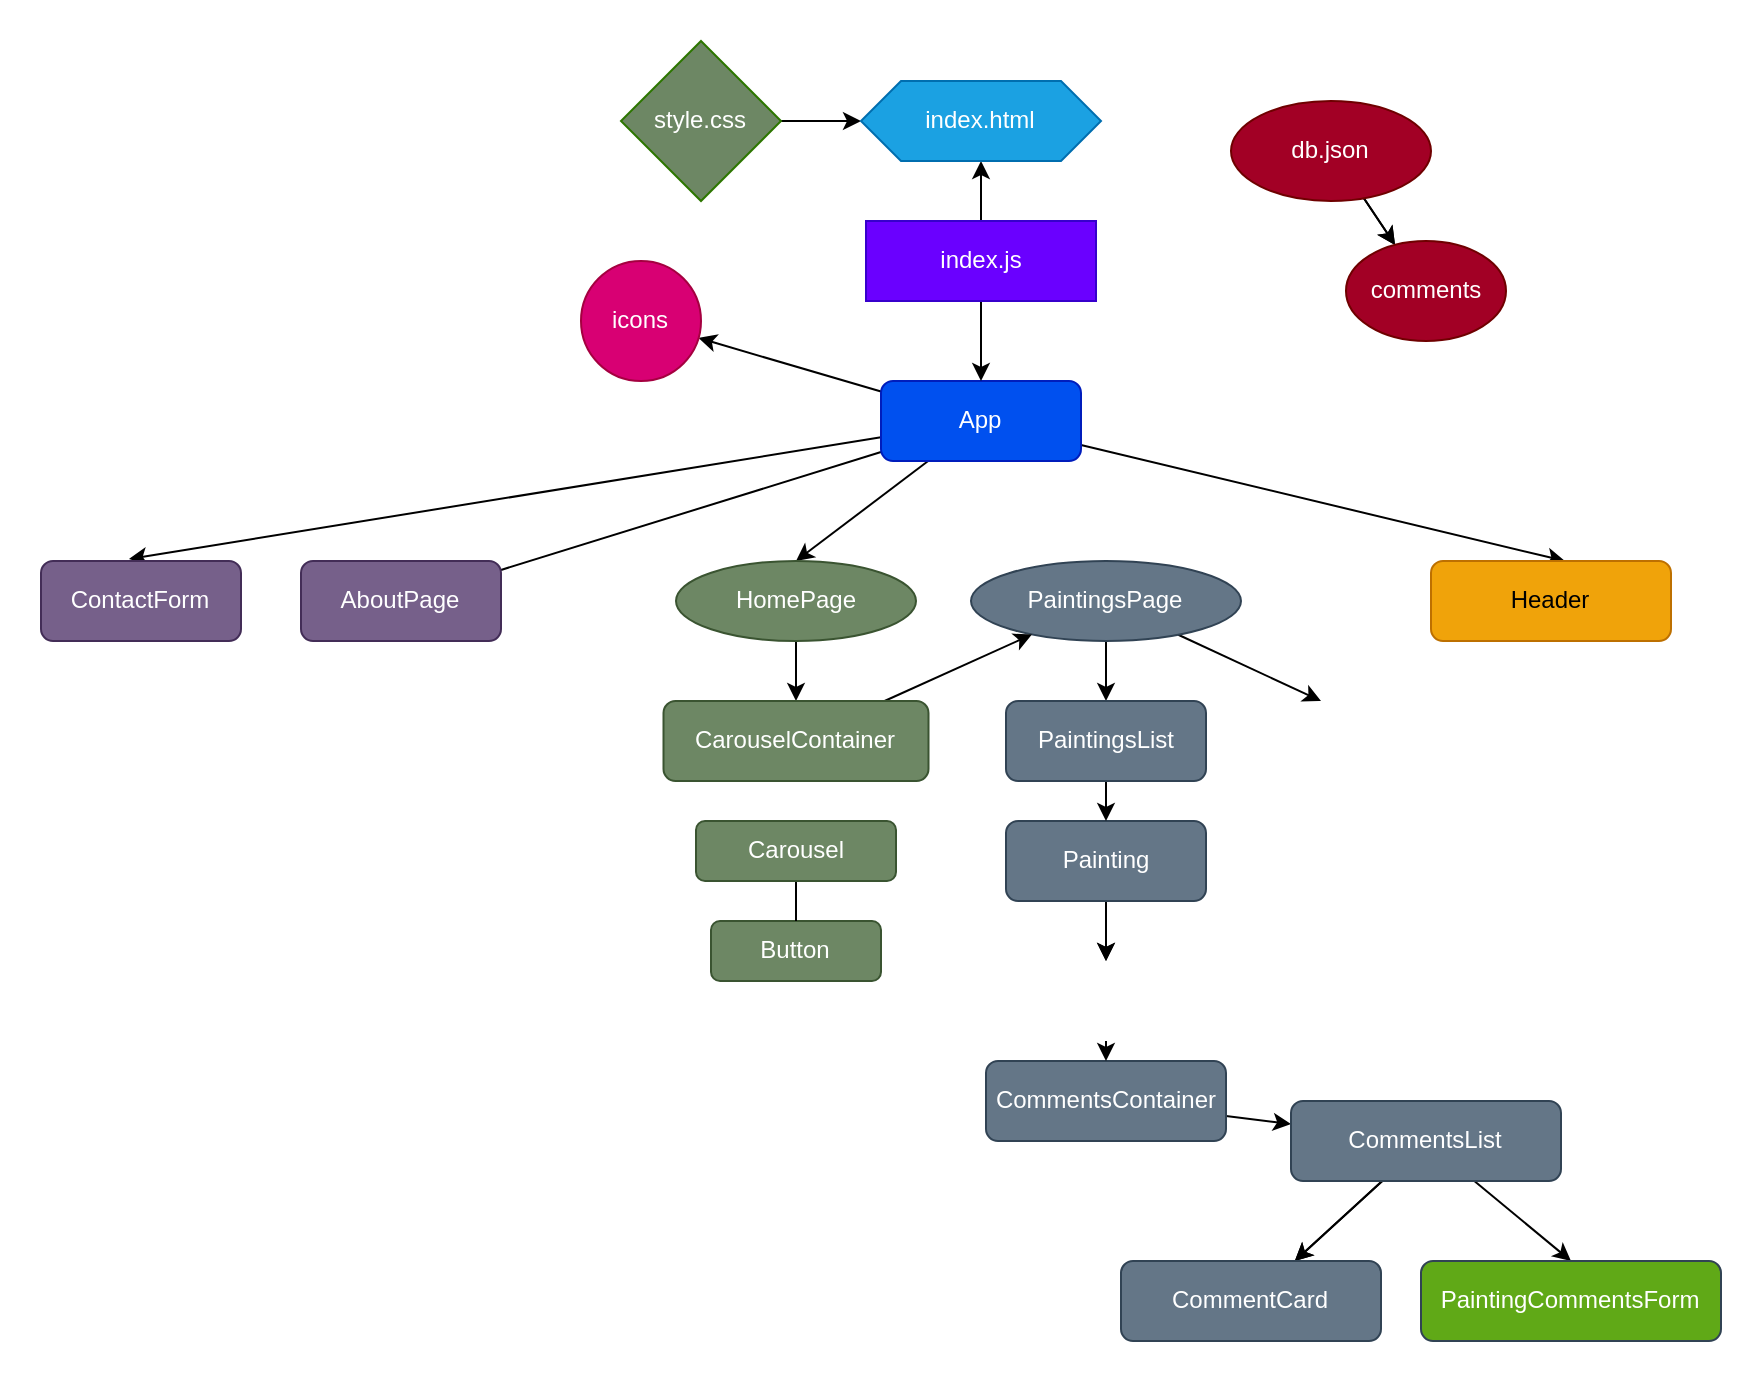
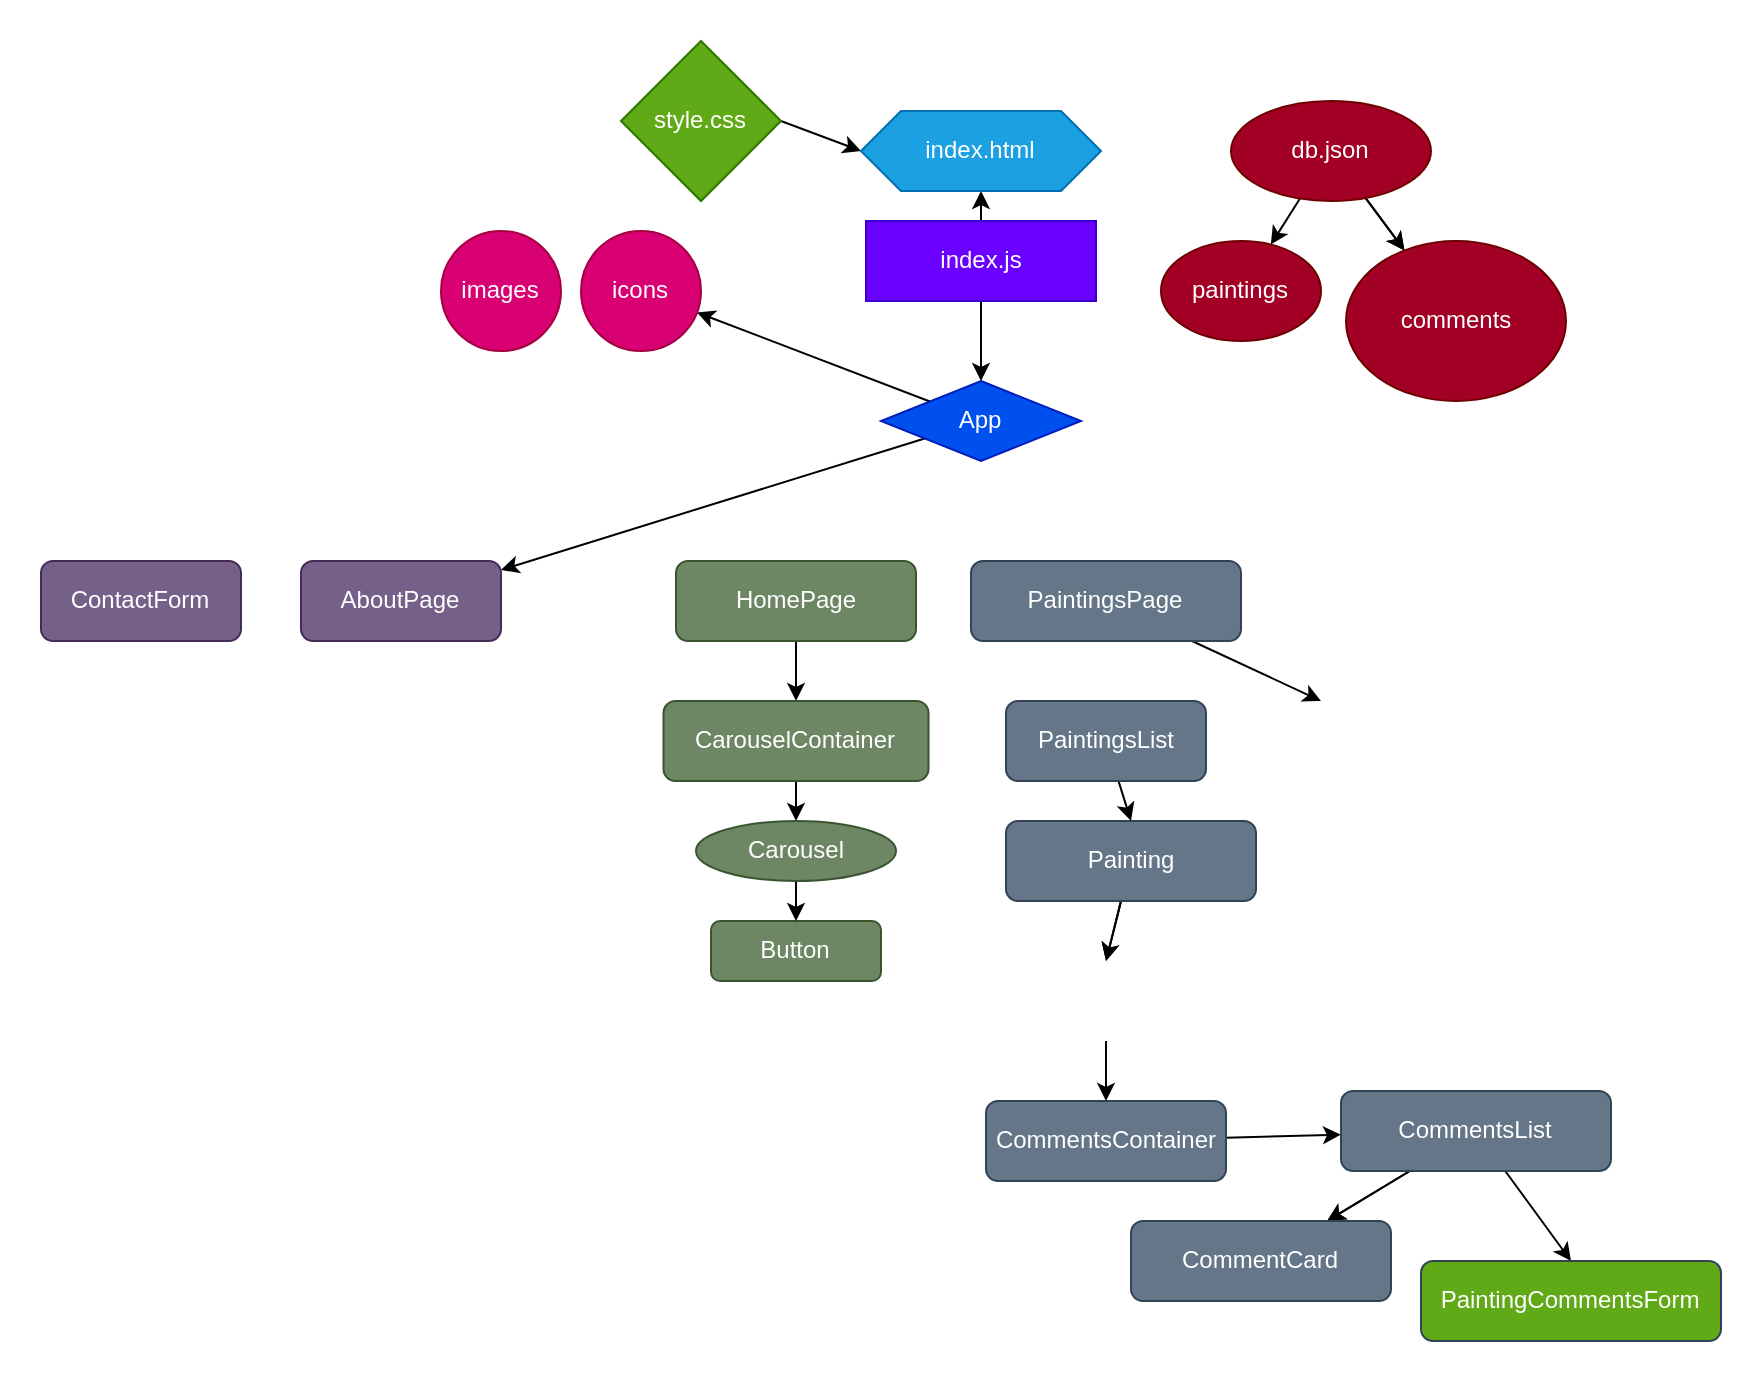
node "style.css": fillcolor #6d8764 -> #60a917
node "index.html": moved (981, 121) -> (981, 151)
edge "db.json" -> "paintings": added
node "images": added
node "paintings": added
node "comments": size 160x100 -> 220x160
node "icons": moved (641, 321) -> (641, 291)
node "App": shape rounded rectangle -> diamond
edge "App" -> "ContactForm": removed
edge "App" -> "Header": removed
edge "App" -> "HomePage": removed
edge "App" -- "AboutPage": arrowhead none -> classic
node "HomePage": shape ellipse -> rounded rectangle
node "PaintingsPage": shape ellipse -> rounded rectangle
node "Header": removed
edge "PaintingsPage" -> "PaintingsList": removed
edge "CarouselContainer" -> "PaintingsPage": now "CarouselContainer" -> "Carousel"
node "Carousel": shape rounded rectangle -> ellipse
node "Painting": size 200x80 -> 250x80
edge "Carousel" -- "Button": arrowhead none -> classic
node "CommentsContainer": moved (1106, 1101) -> (1106, 1141)
node "CommentsList": moved (1426, 1141) -> (1476, 1131)
node "CommentCard": moved (1251, 1301) -> (1261, 1261)
